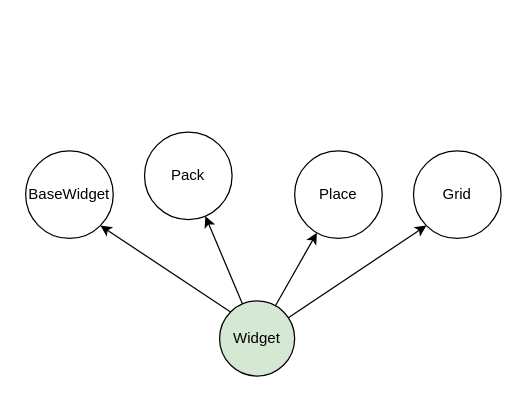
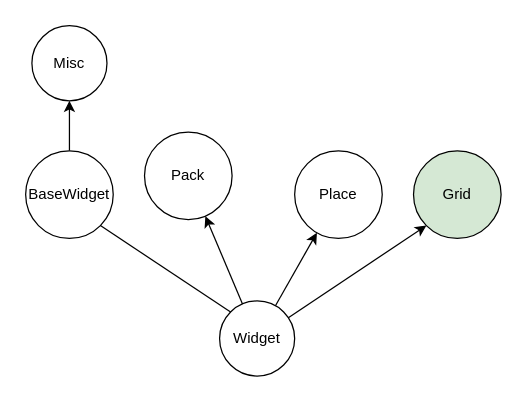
node "Misc": added
edge "BaseWidget" -> "Misc": added
node "Grid": fillcolor #ffffff -> #d5e8d4
edge "Widget" -> "BaseWidget": arrowhead classic -> none
node "Widget": fillcolor #d5e8d4 -> #ffffff
